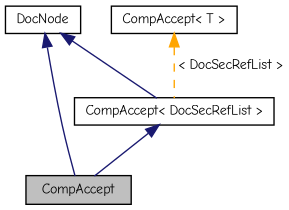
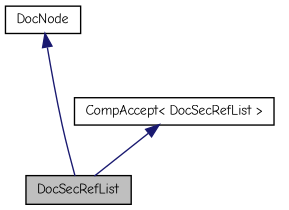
node "CompAccept< T >": removed
edge "CompAccept< DocSecRefList >" -> "DocNode": removed
node "CompAccept": label "CompAccept" -> "DocSecRefList"
